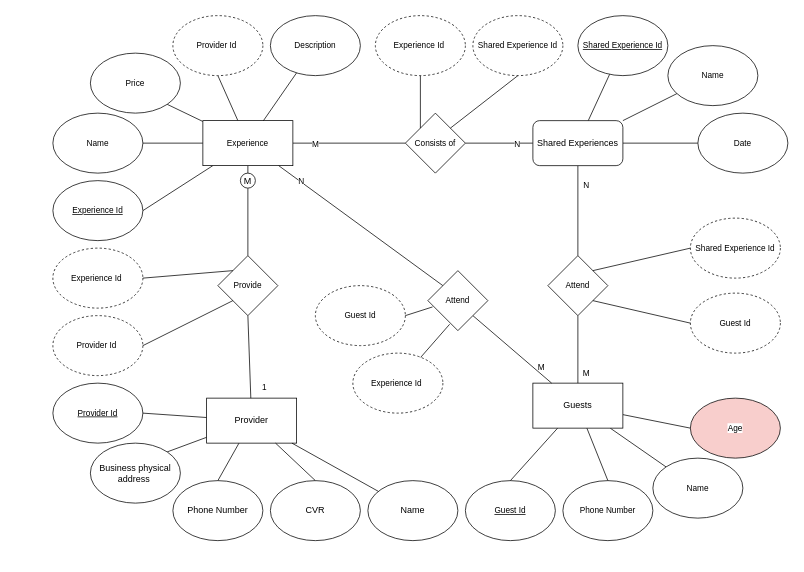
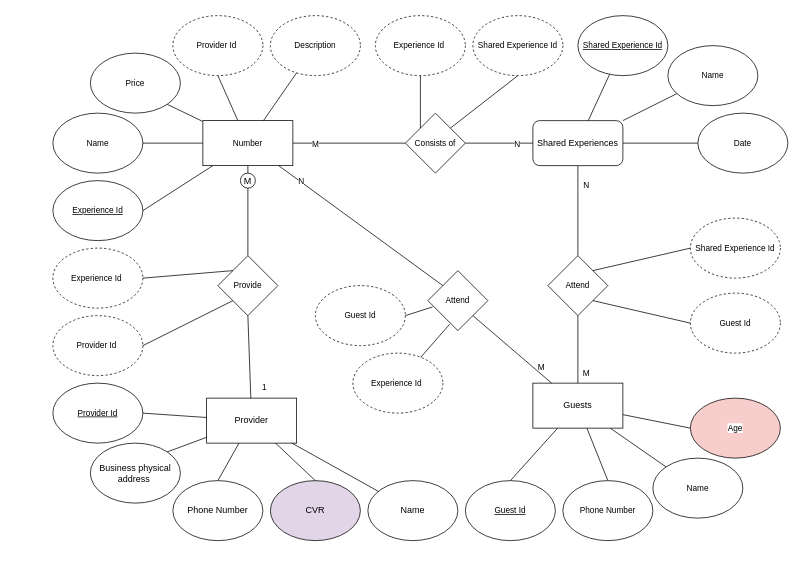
node "Description": style solid -> dashed
node "Experience": label "Experience" -> "Number"
node "CVR": fillcolor #ffffff -> #e1d5e7
